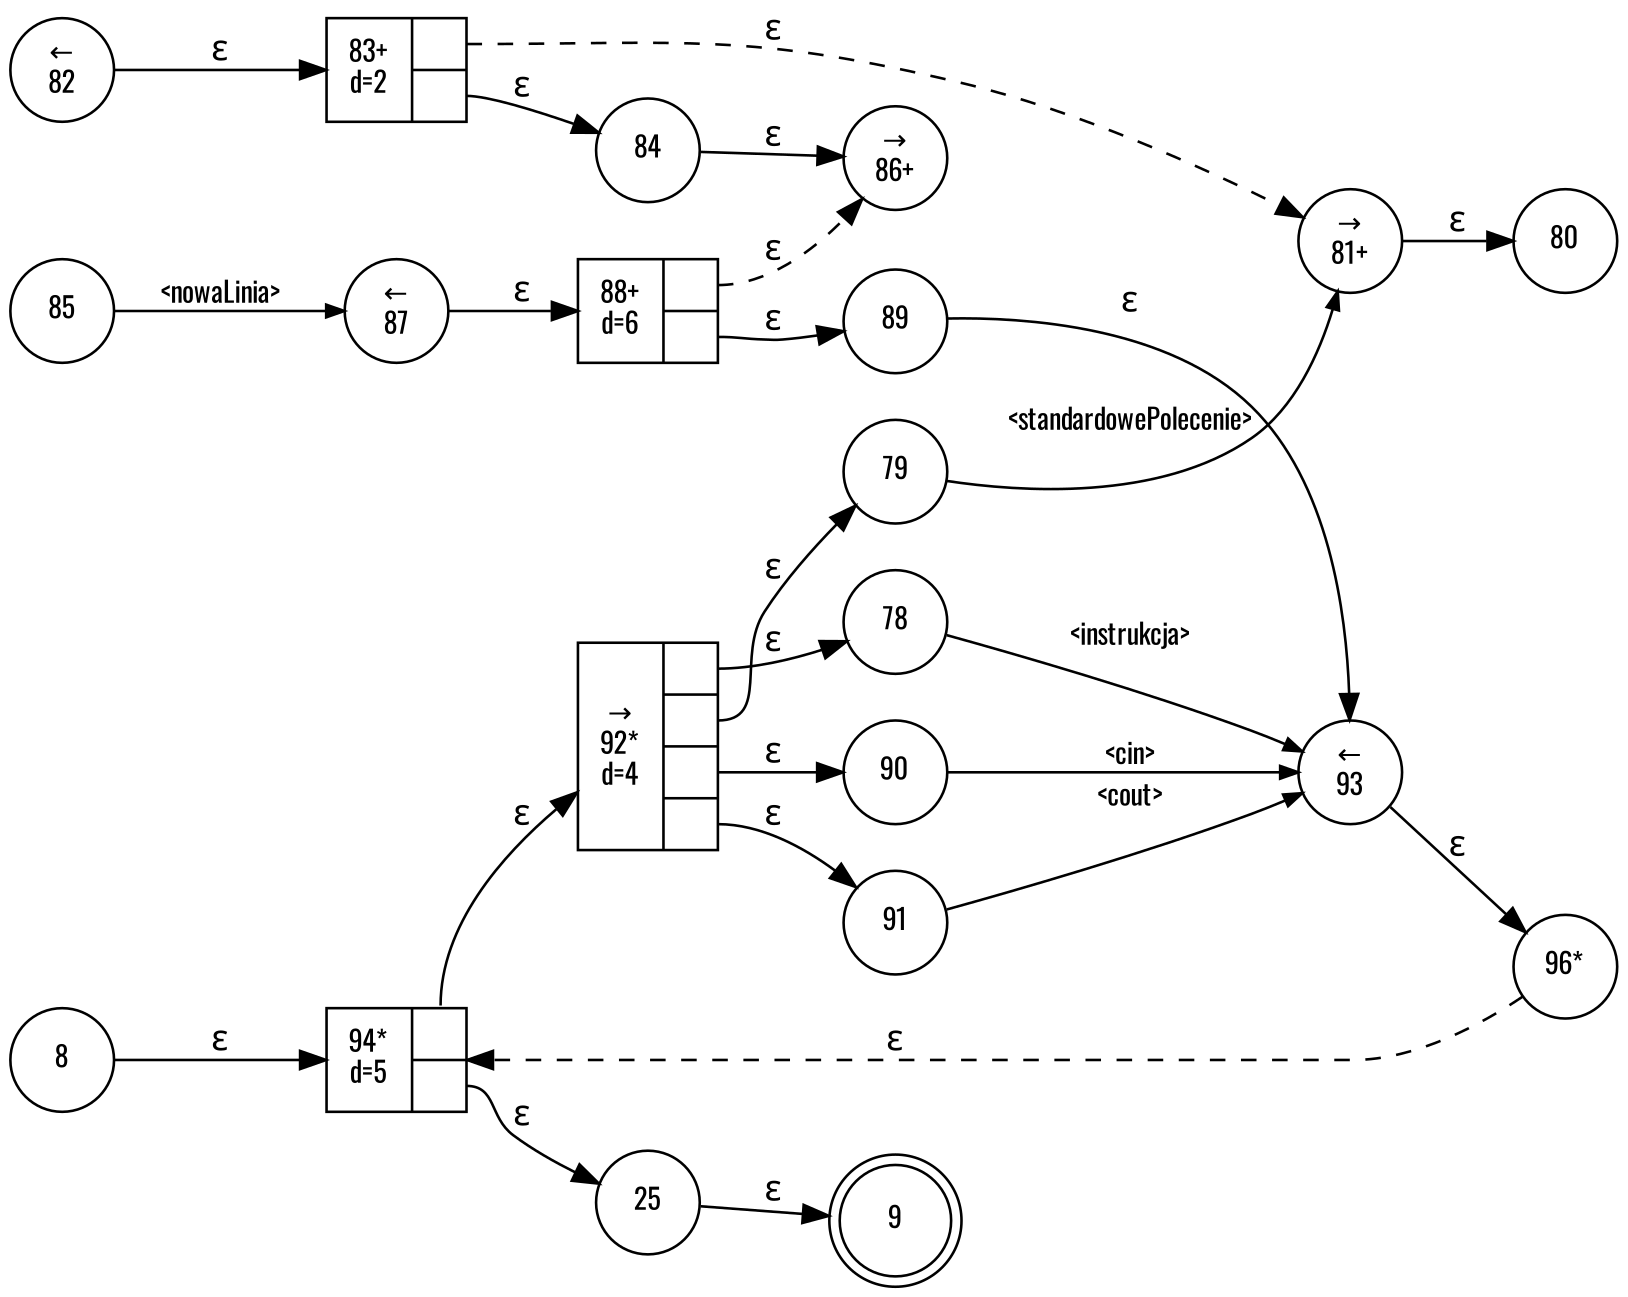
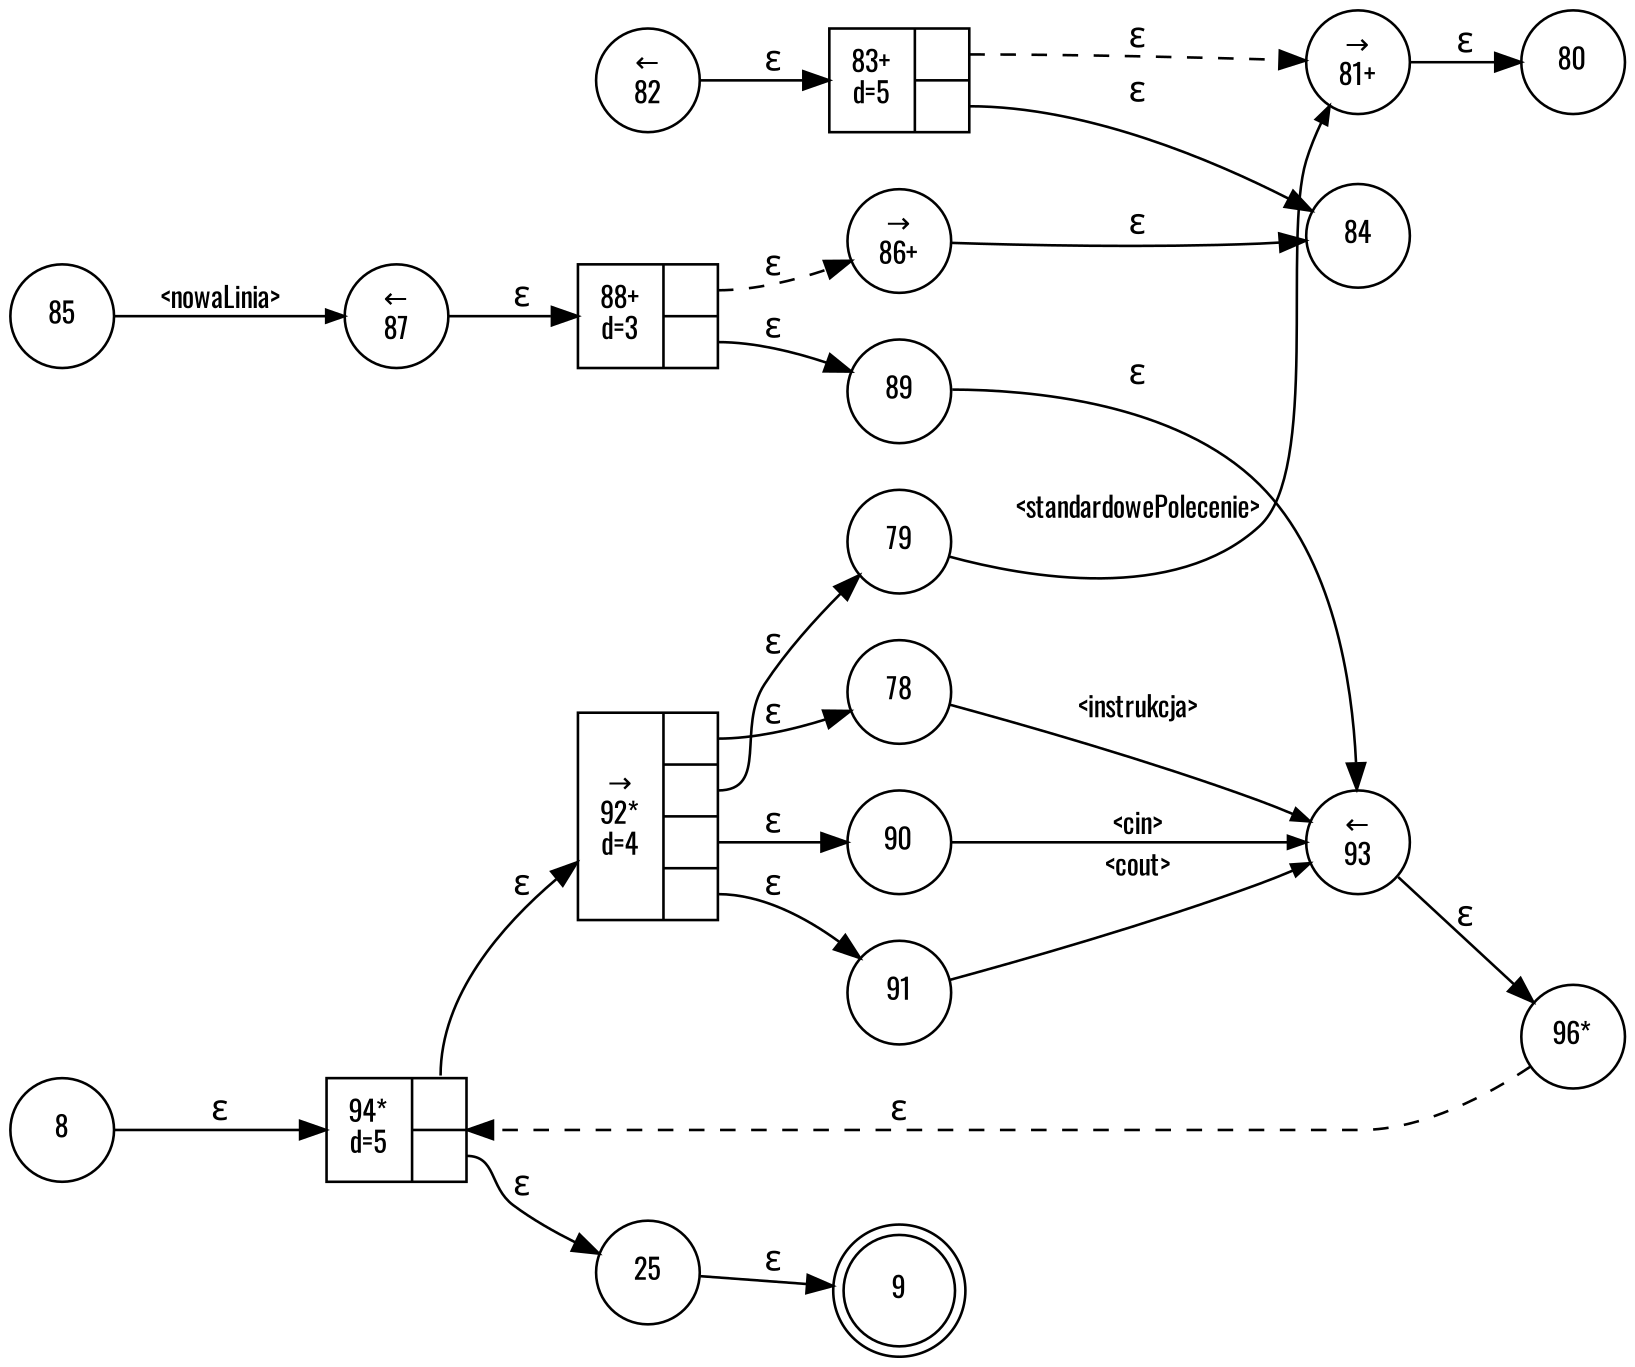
node "83+": text "d=2" -> "d=5"
edge "84" -> "→ 86+": reversed
node "88+": text "d=6" -> "d=3"
